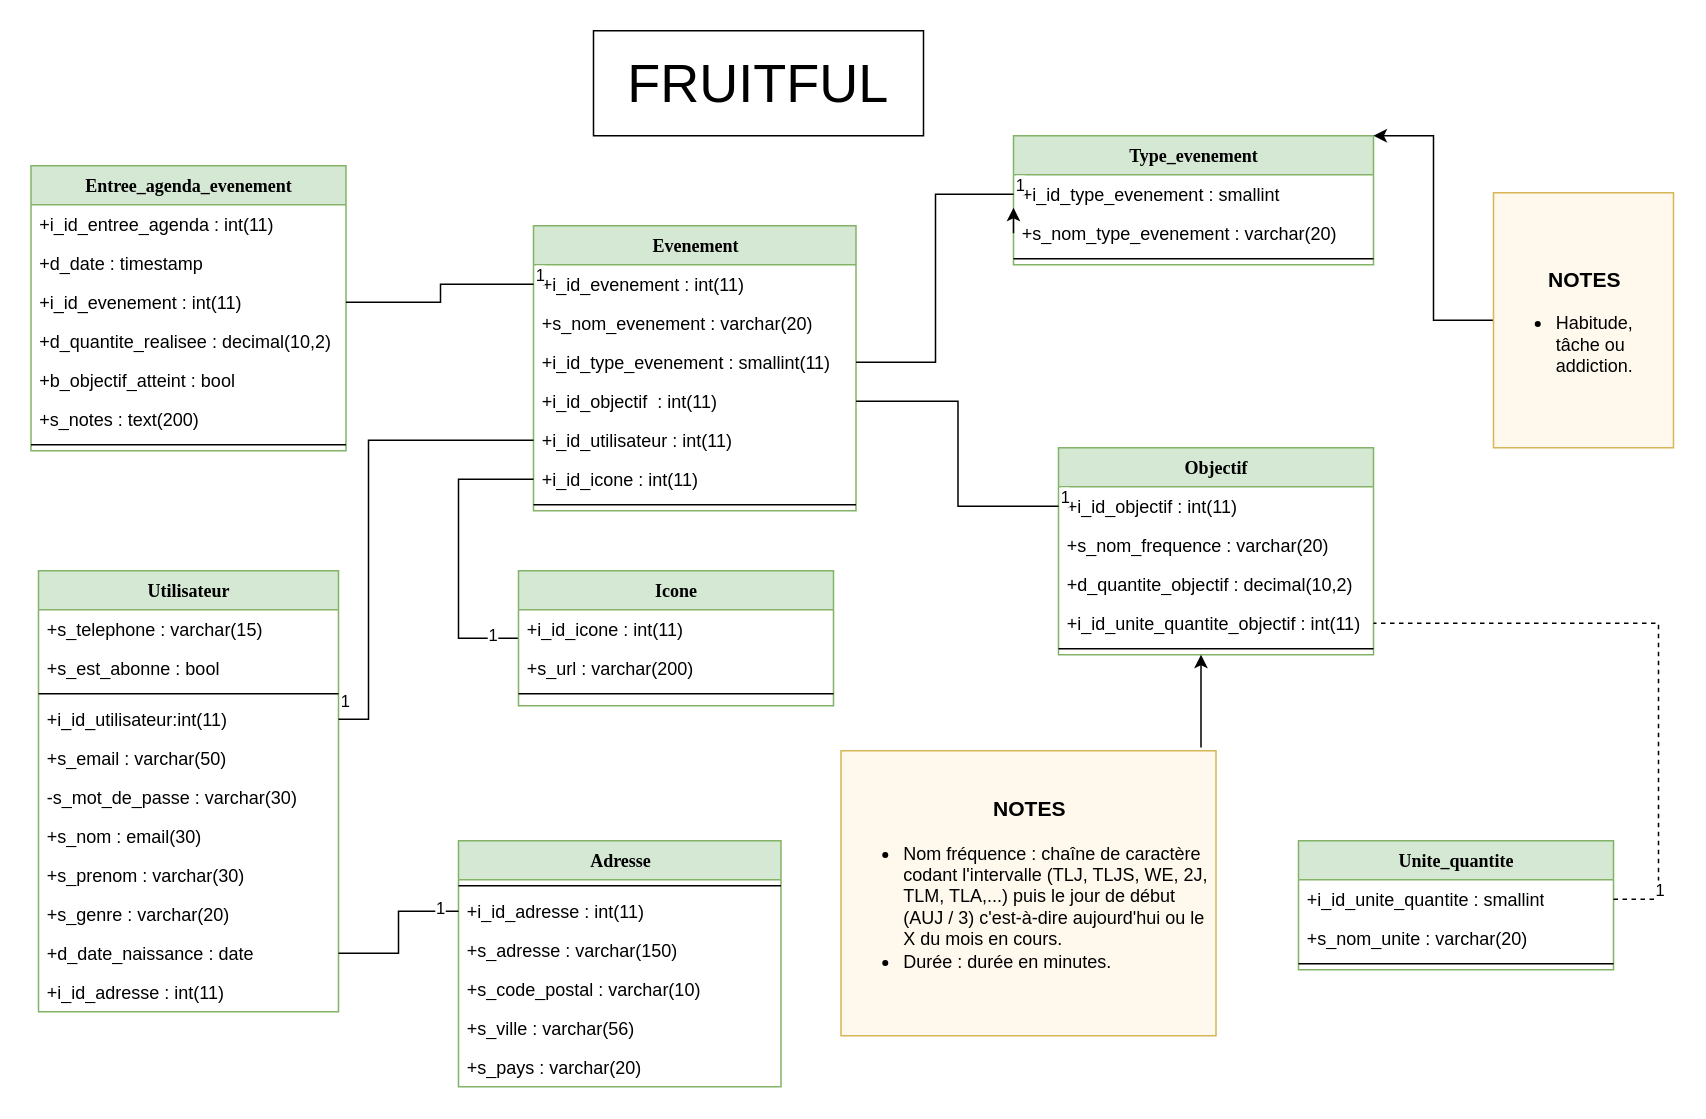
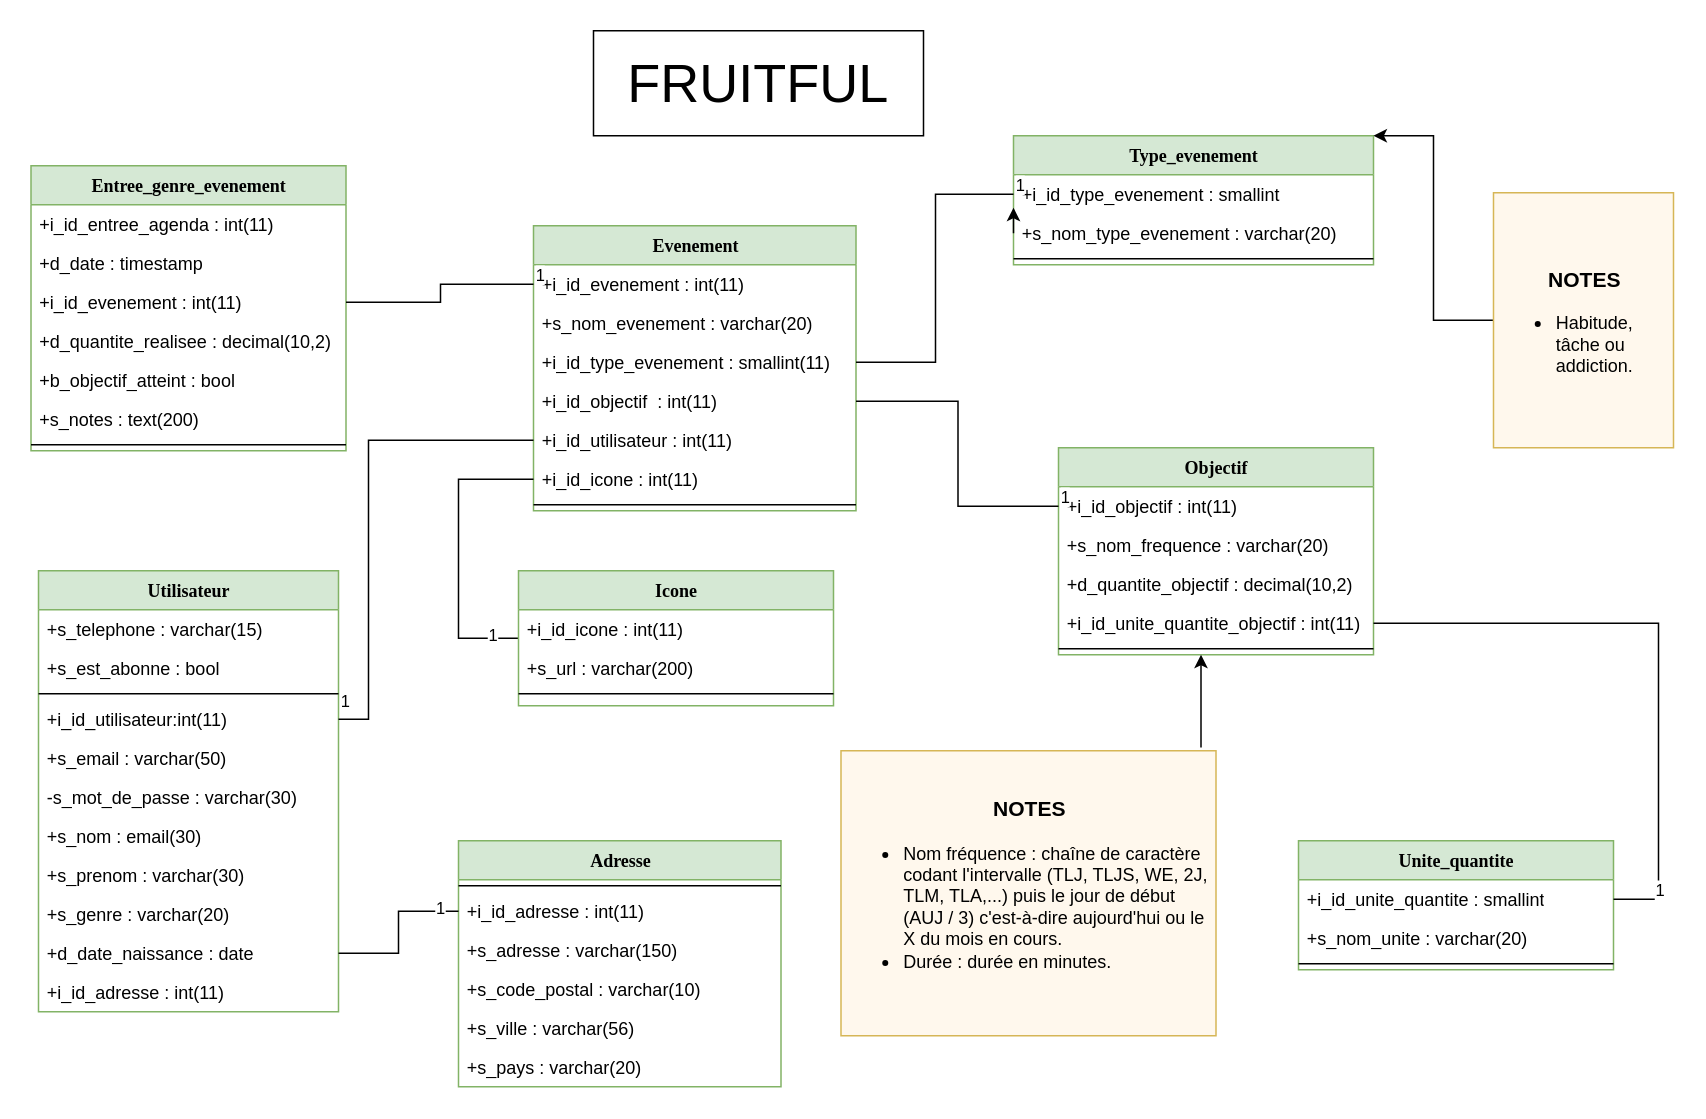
node "Entree_agenda_evenement": label "Entree_agenda_evenement" -> "Entree_genre_evenement"
edge "+i_id_unite_quantite_objectif : int(11)" -- "+i_id_unite_quantite : smallint": style dashed -> solid
